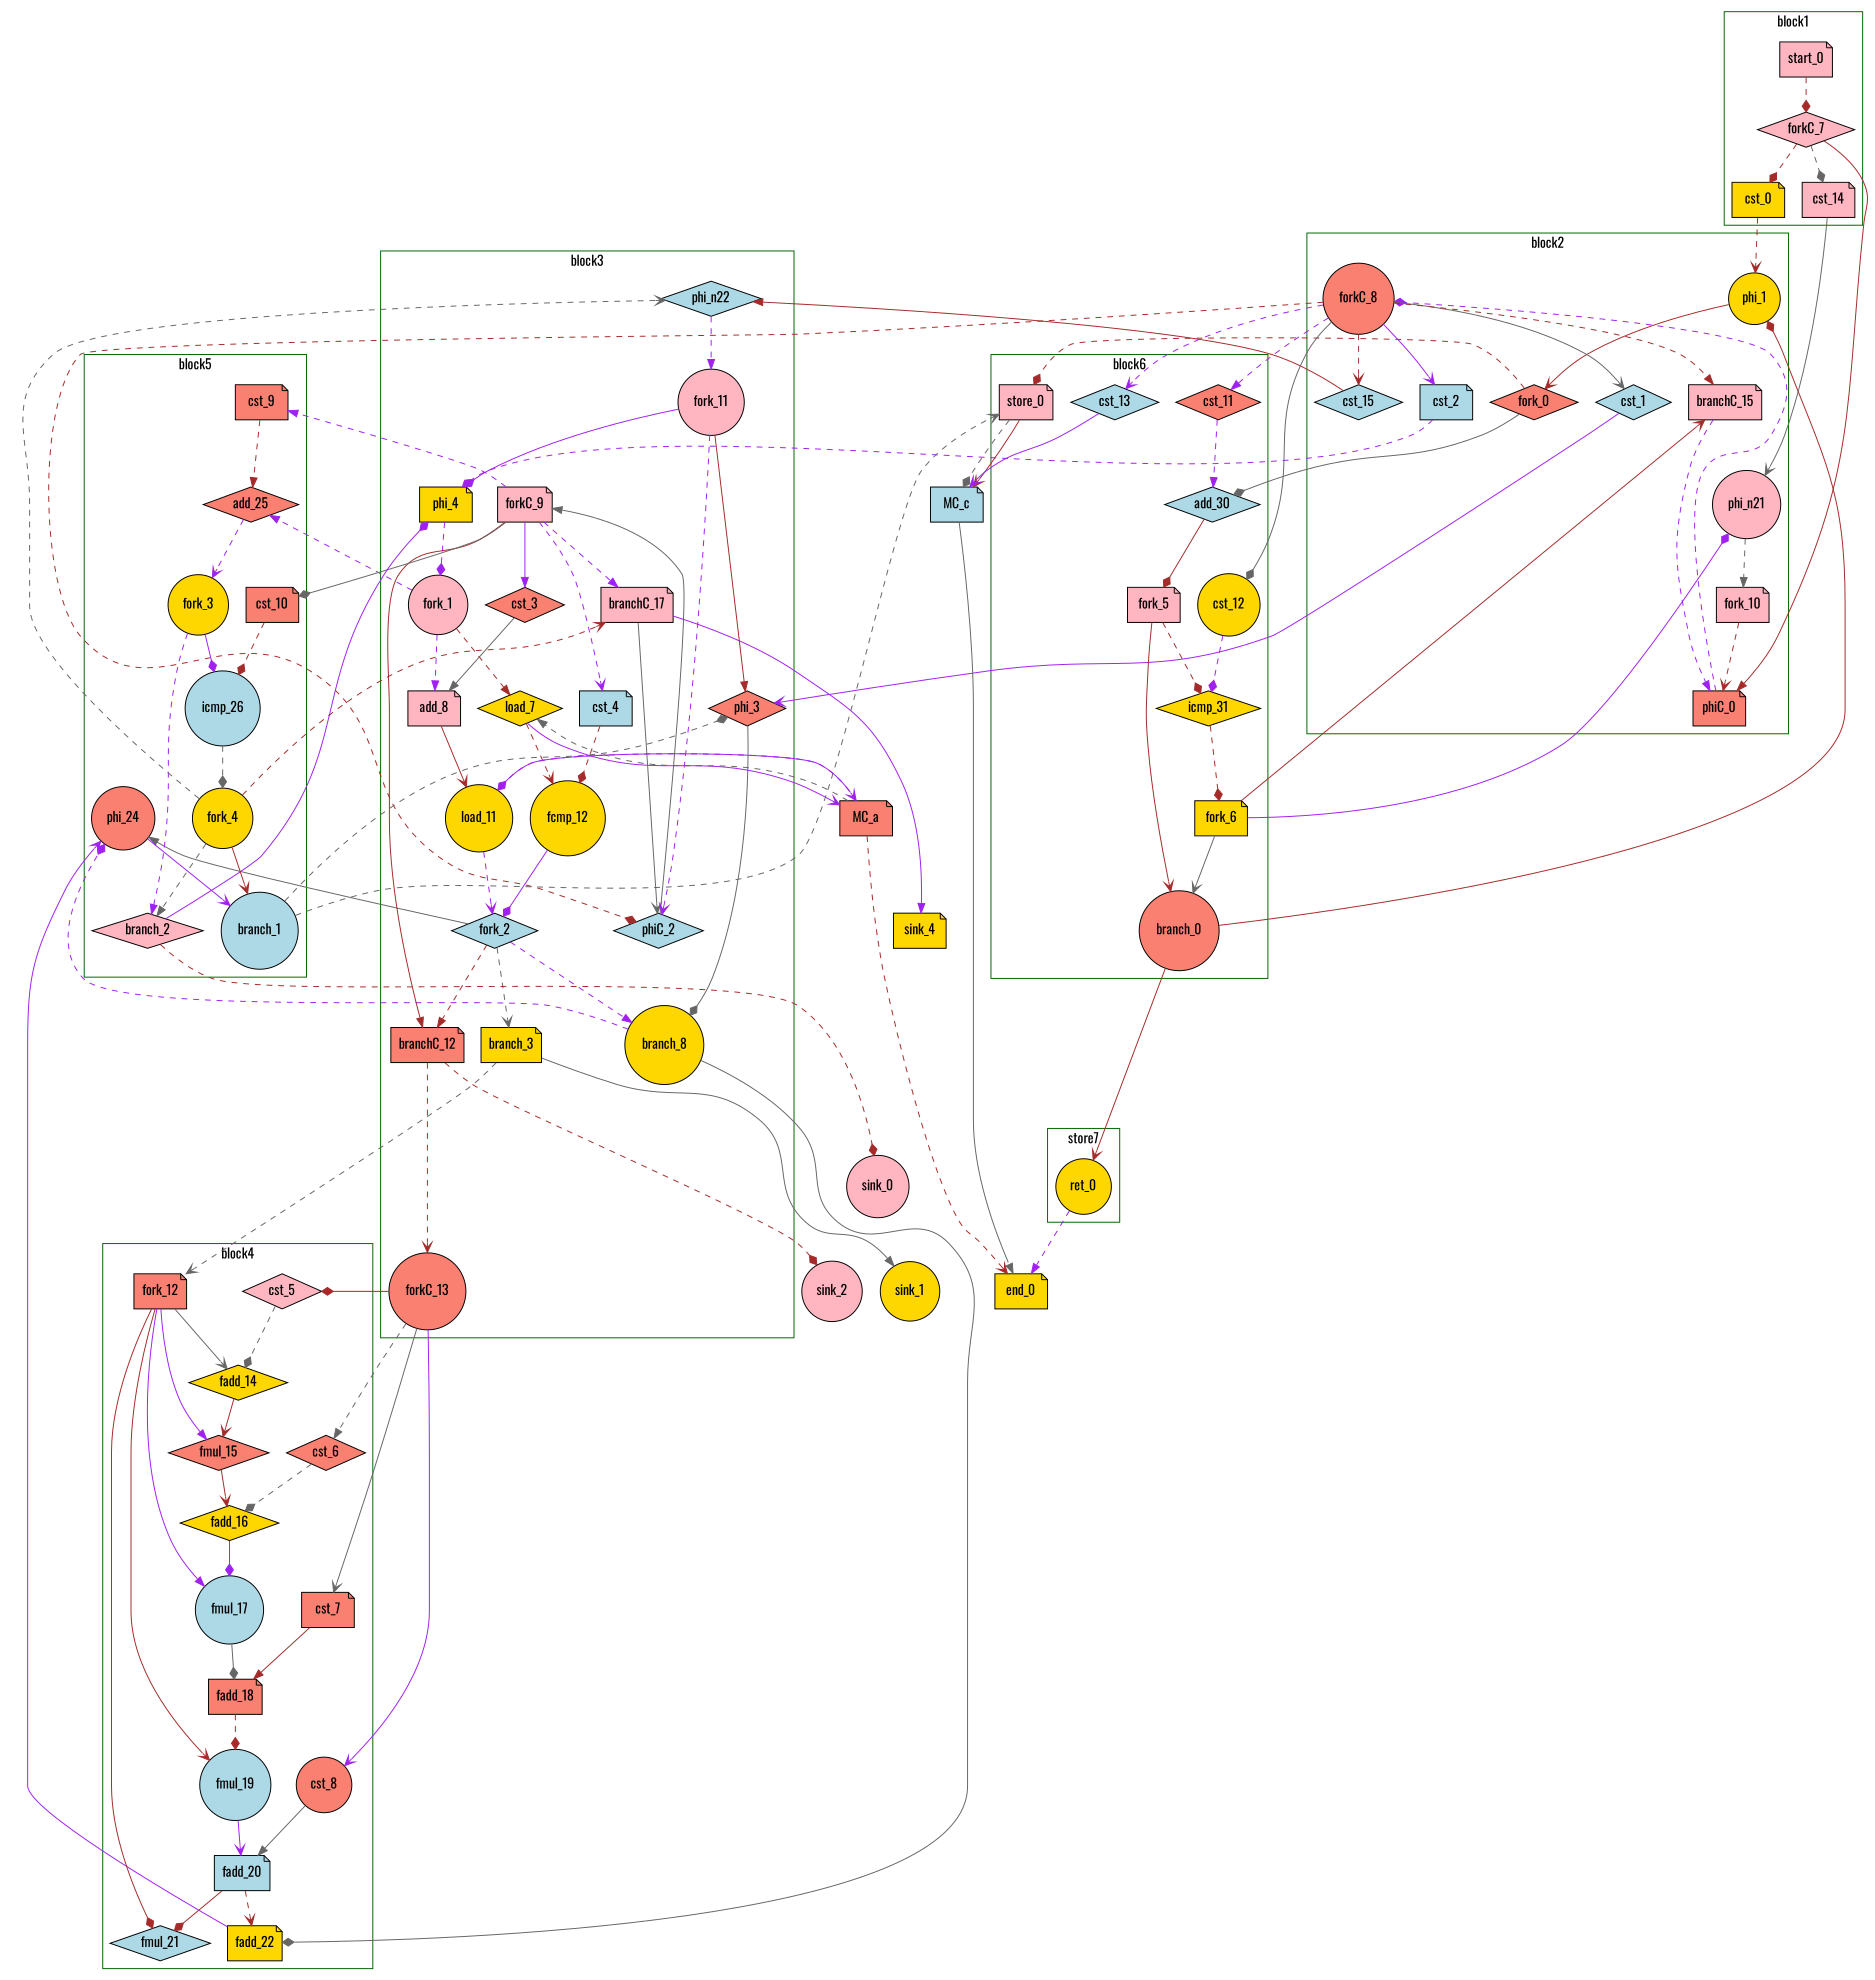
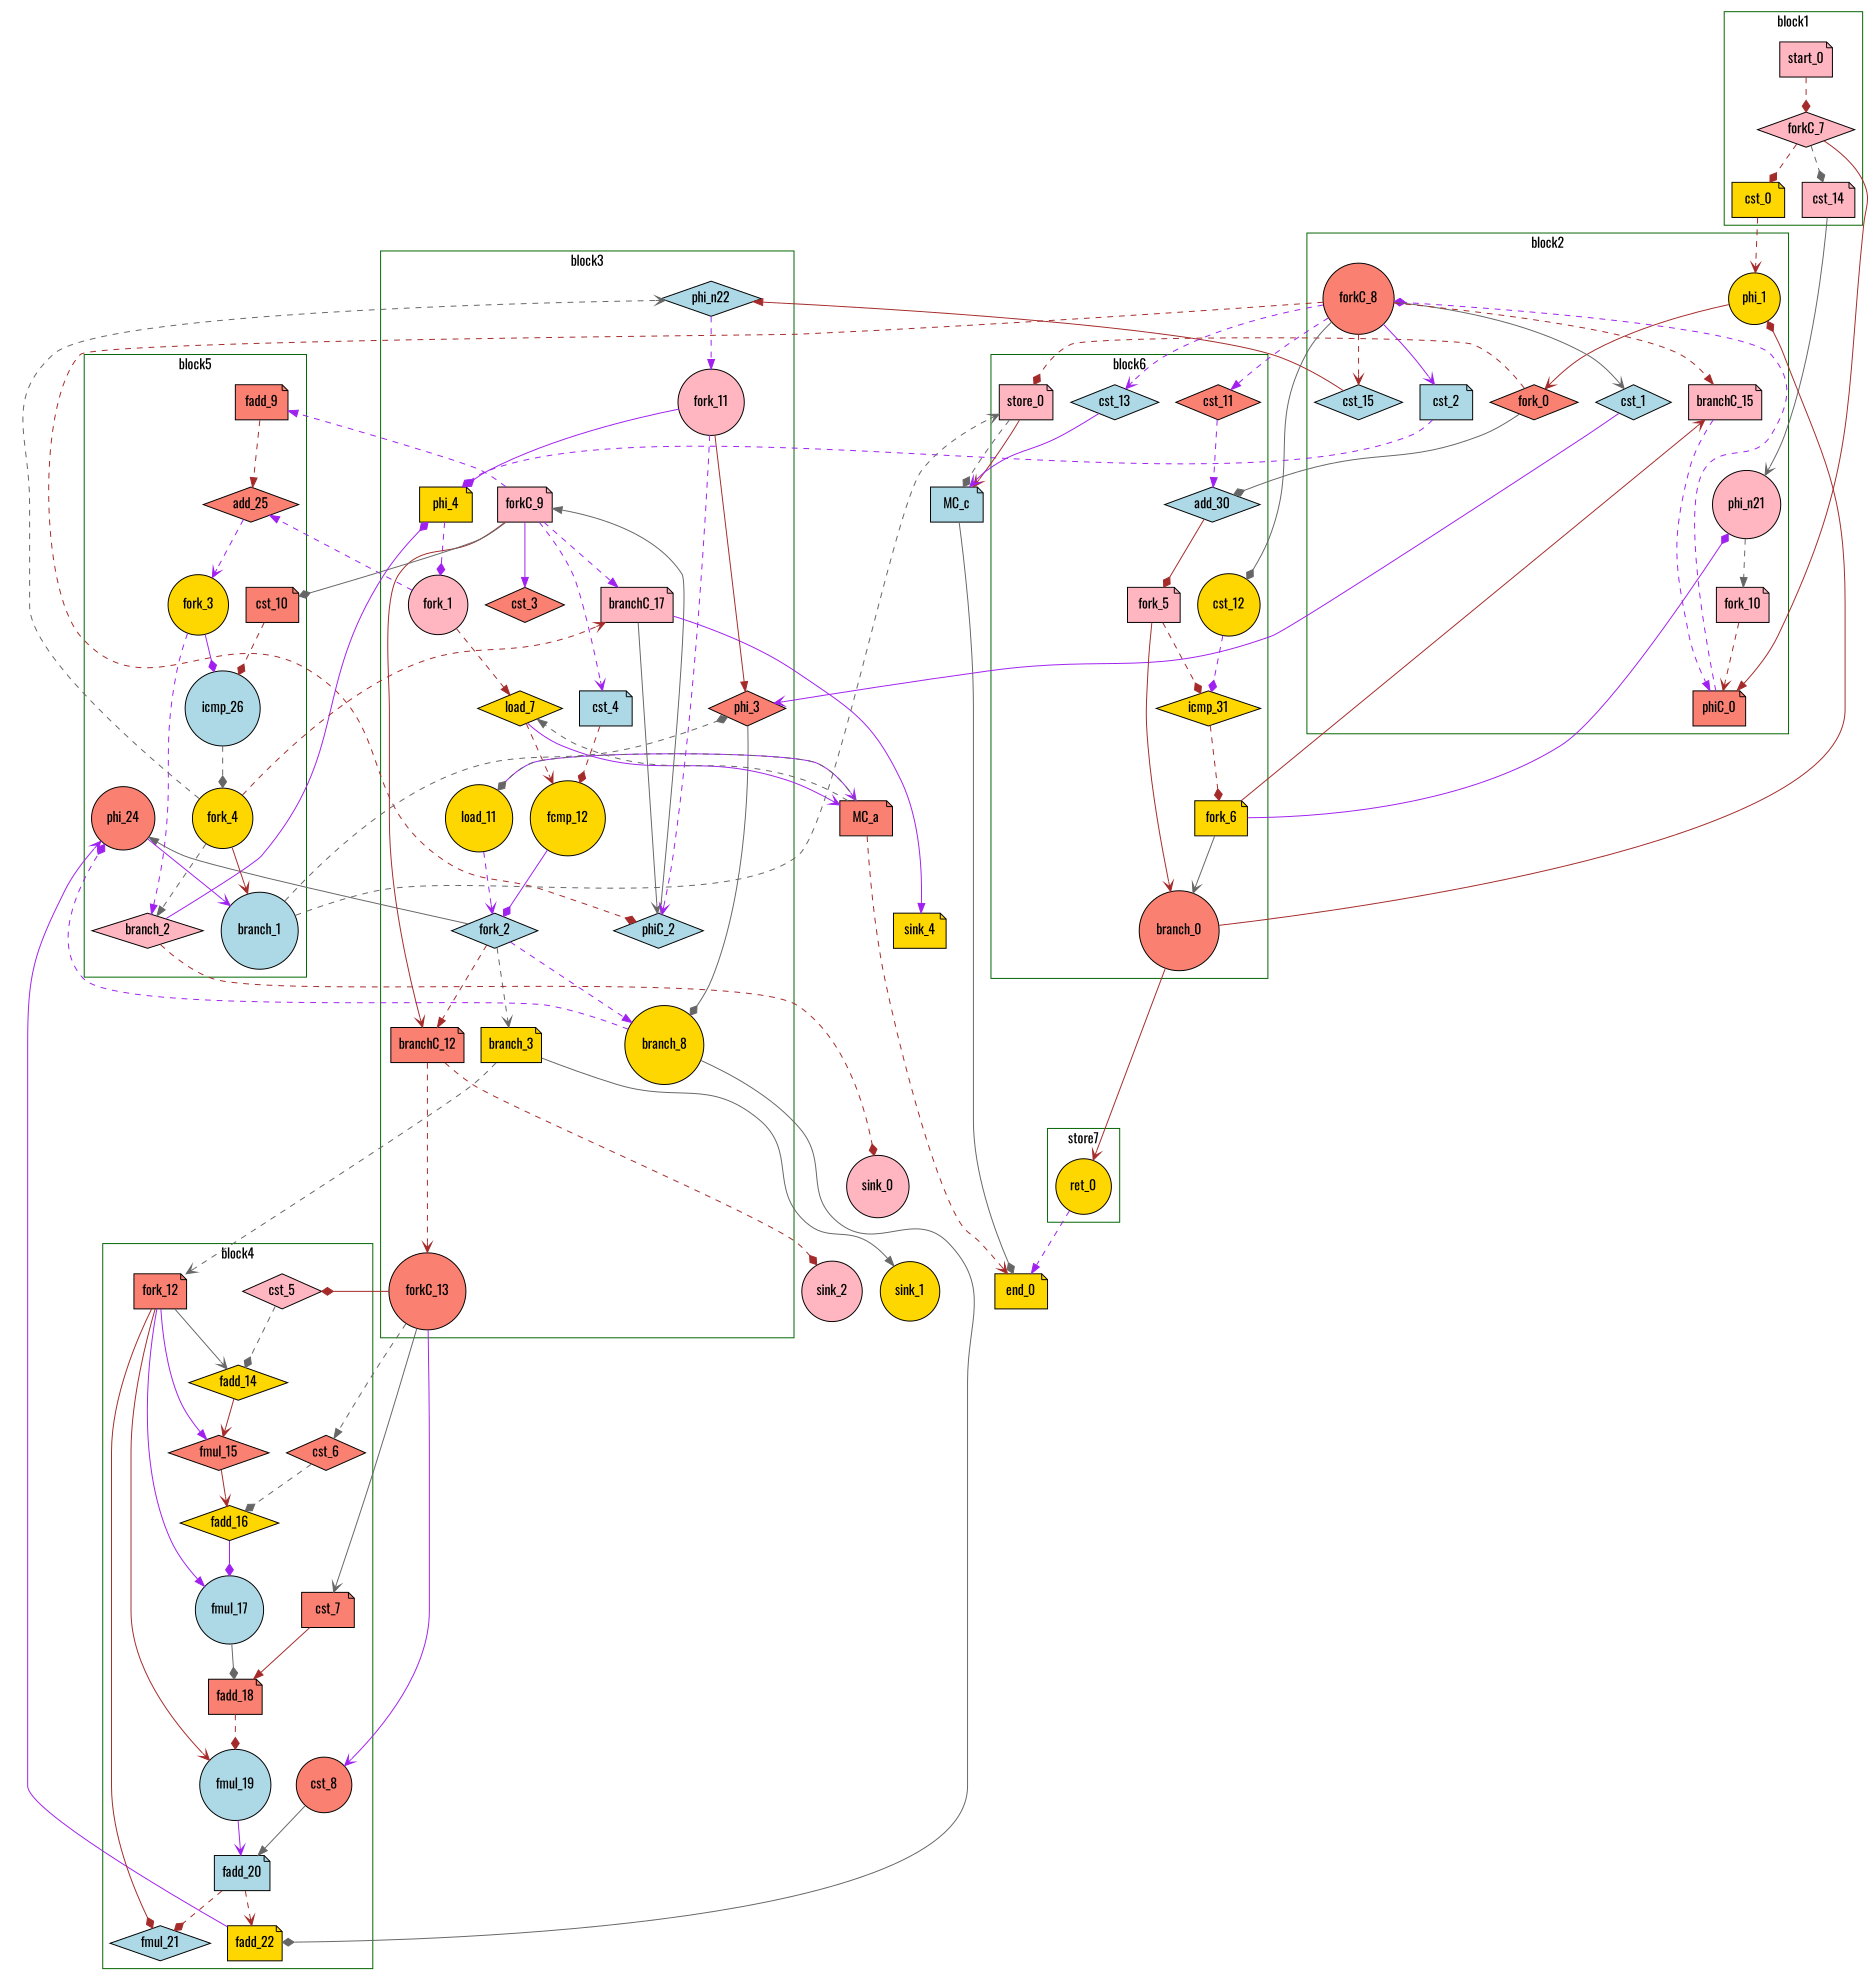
node "cst_9": label "cst_9" -> "fadd_9"
node "add_8": removed
edge "forkC_9" -> "branchC_12": arrowhead normal -> vee
edge "MC_a" -> "load_11": color purple -> gray40
edge "MC_c" -> "end_0": arrowhead normal -> diamond
edge "fadd_20" -> "fmul_21": style solid -> dashed
